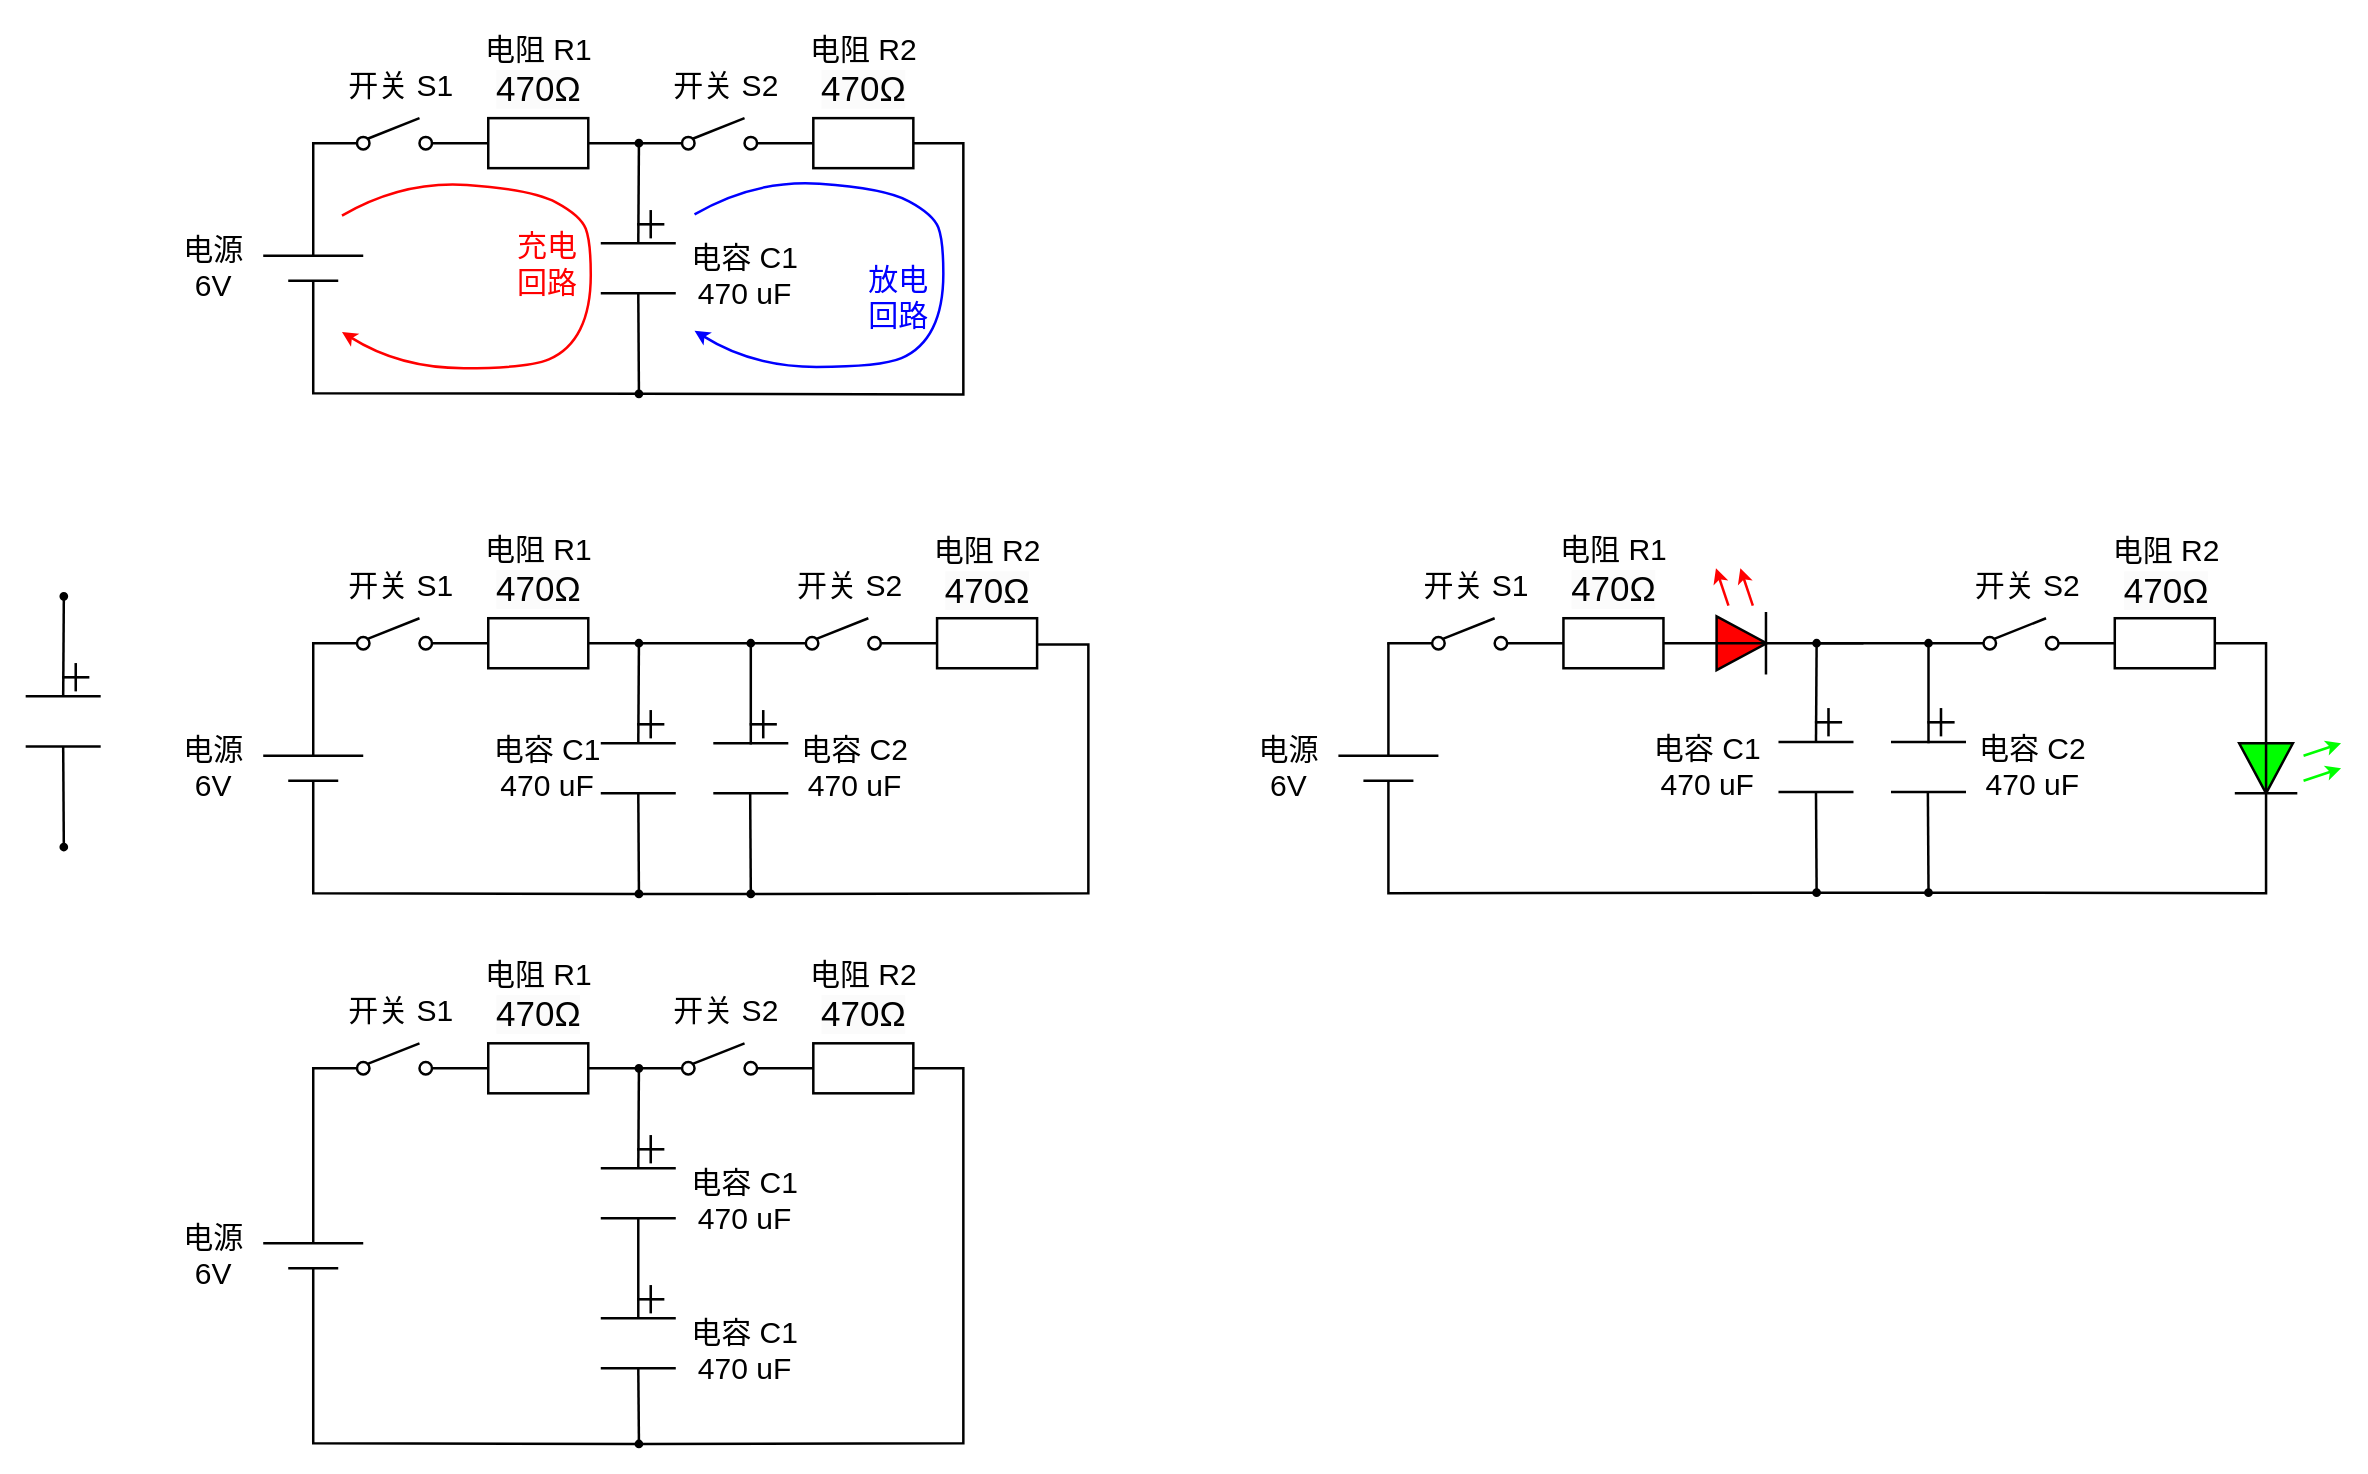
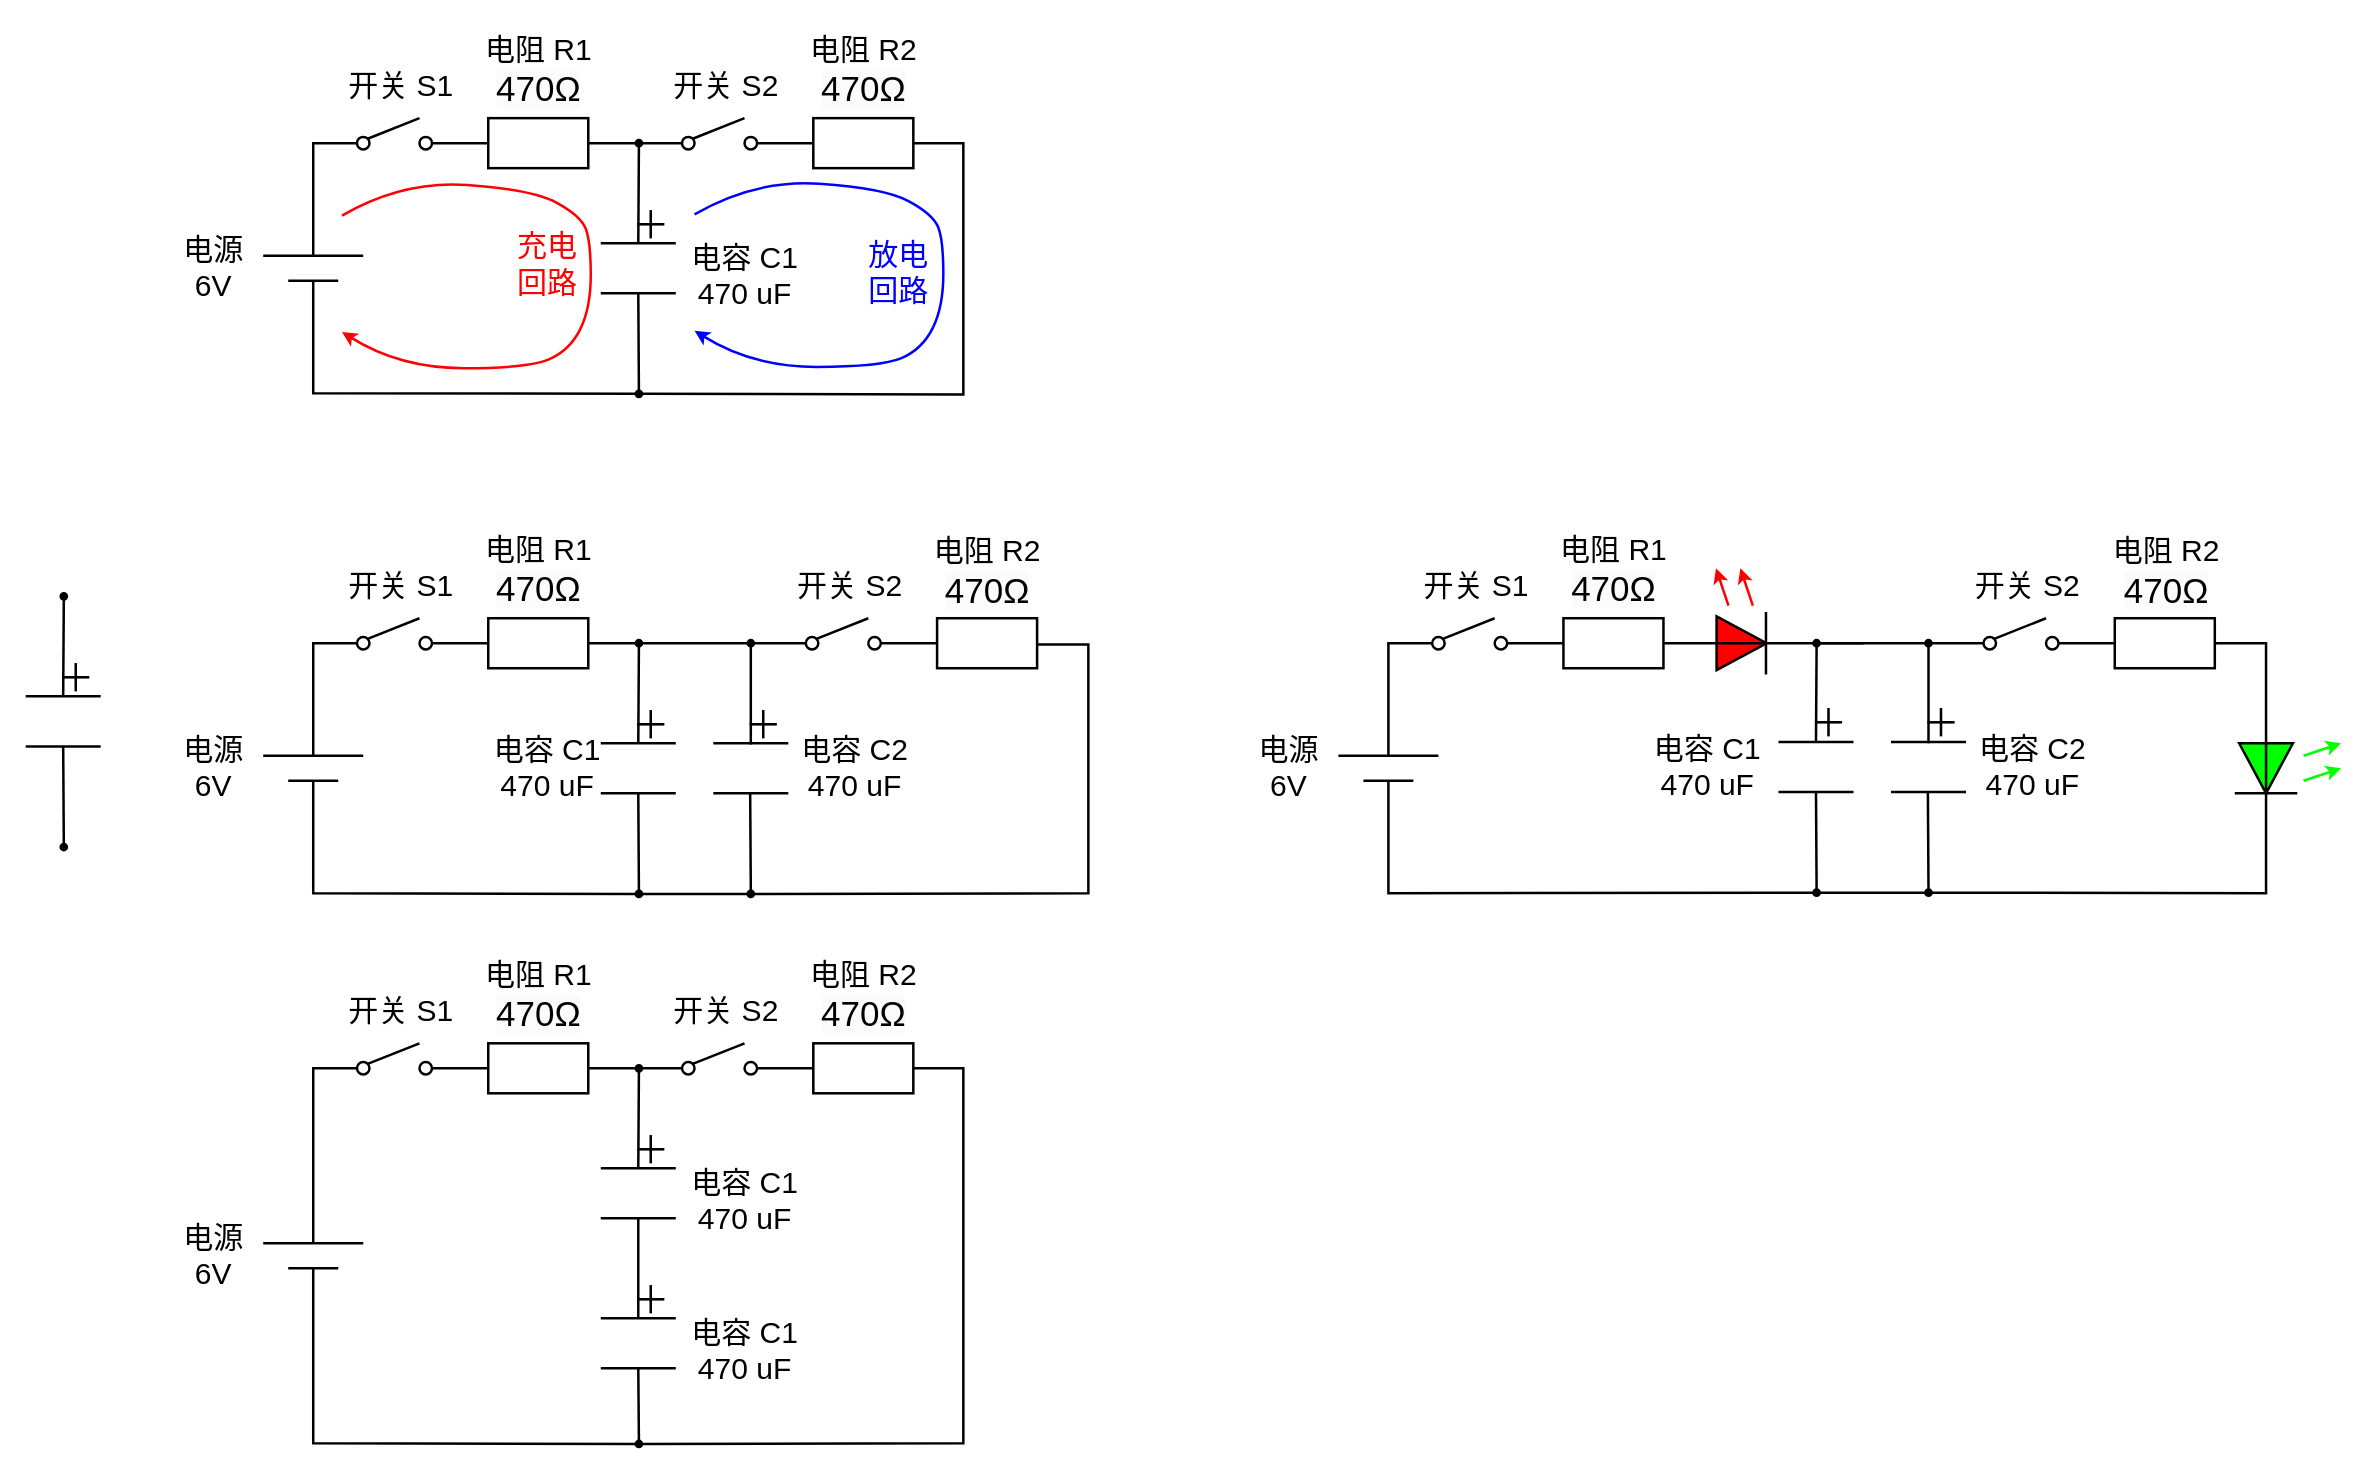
node "放电 回路": moved (898, 298) -> (898, 273)
